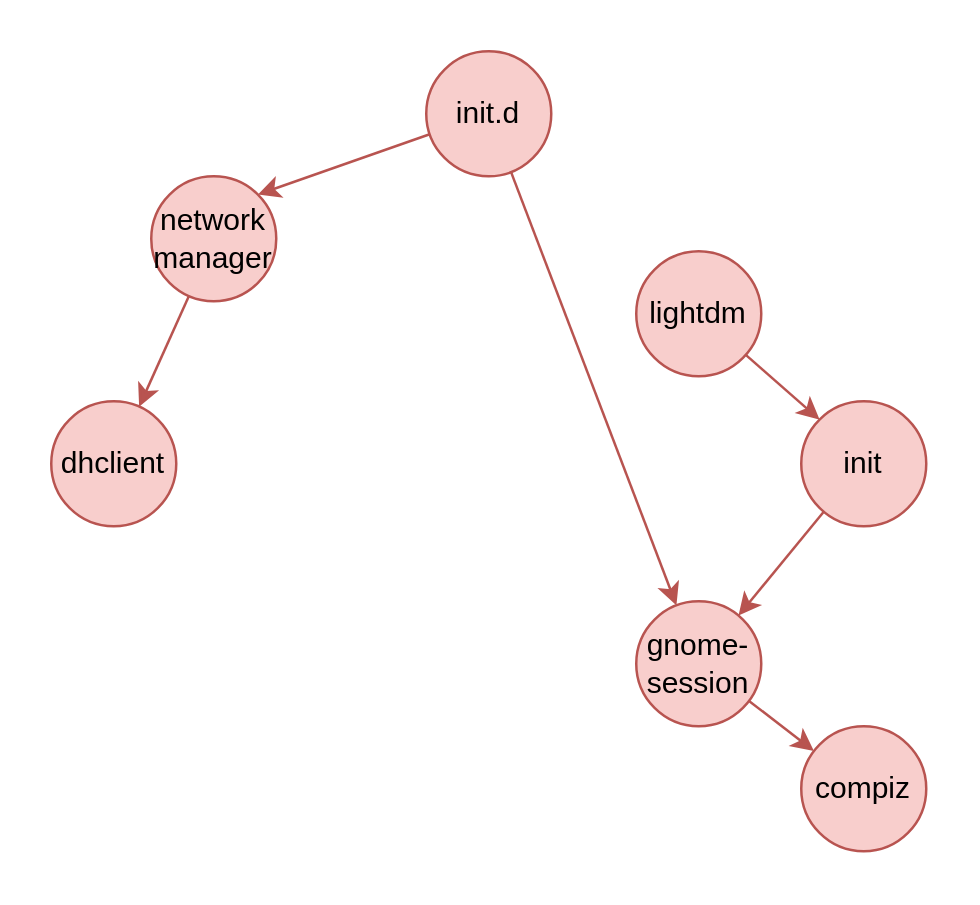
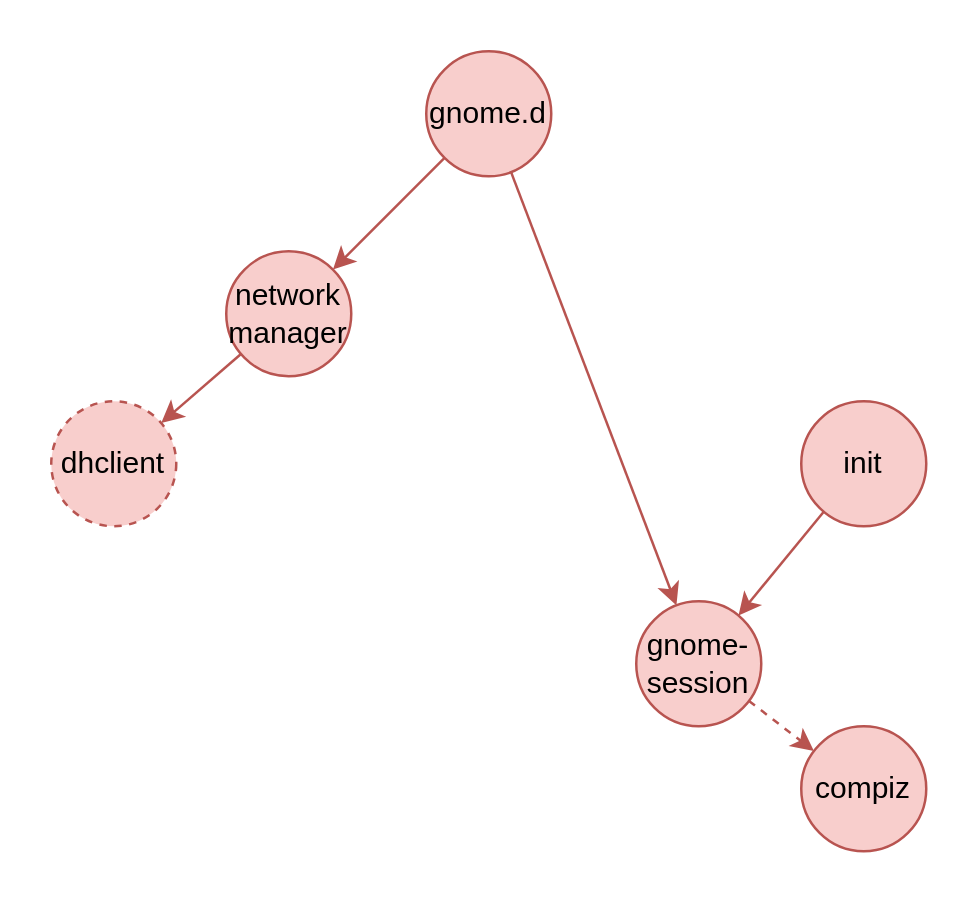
node "init.d": label "init.d" -> "gnome.d"
node "network manager": moved (214, 239) -> (289, 314)
node "lightdm": removed
edge "lightdm" -> "init": removed
node "dhclient": style solid -> dashed
edge "gnome-session" -> "compiz": style solid -> dashed
